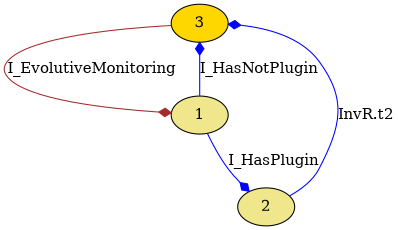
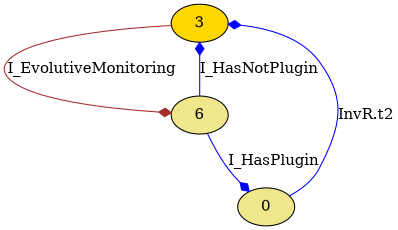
node "1": label "1" -> "6"
node "2": label "2" -> "0"
